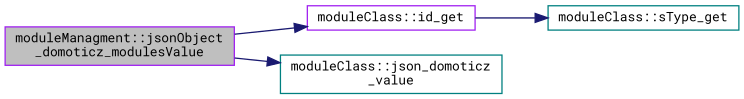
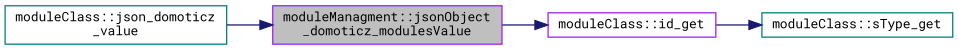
edge "moduleManagment::jsonObject _domoticz_modulesValue" -> "moduleClass::json_domoticz _value": reversed
